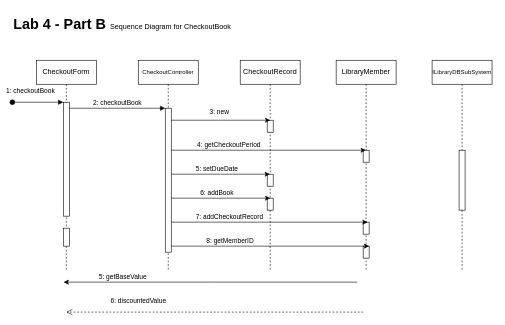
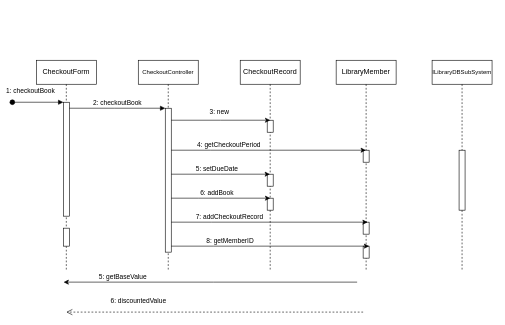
node "Lab 4 - Part B Sequence Diagram for CheckoutBook": removed
